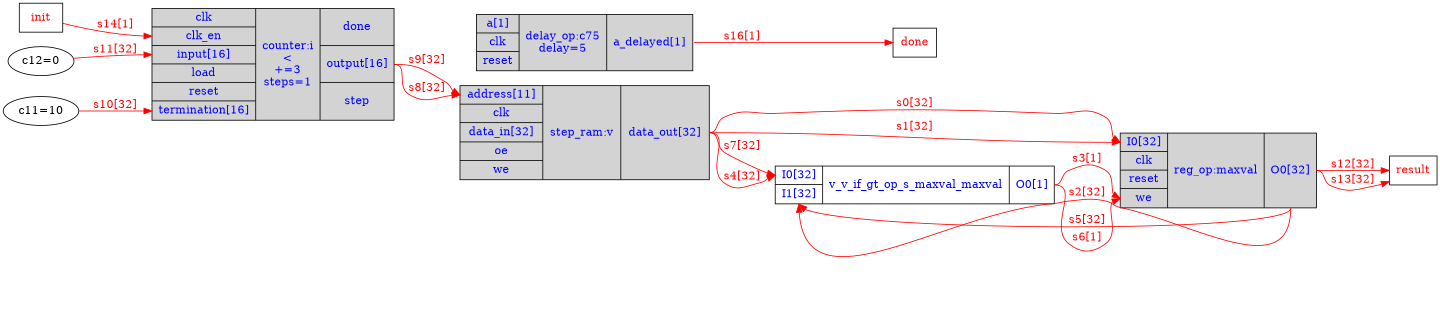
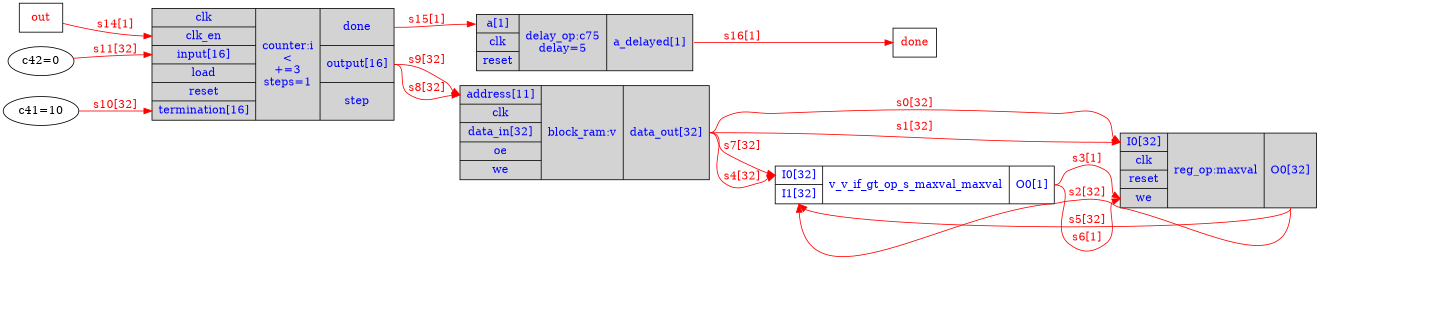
node "init": label "init" -> "out"
edge "clk" -> "a[1]": added, label "s15[1]"
node "c12=0": label "c12=0" -> "c42=0"
node "c11=10": label "c11=10" -> "c41=10"
node "address[11]": text "step_ram:v" -> "block_ram:v"
node "result": removed
